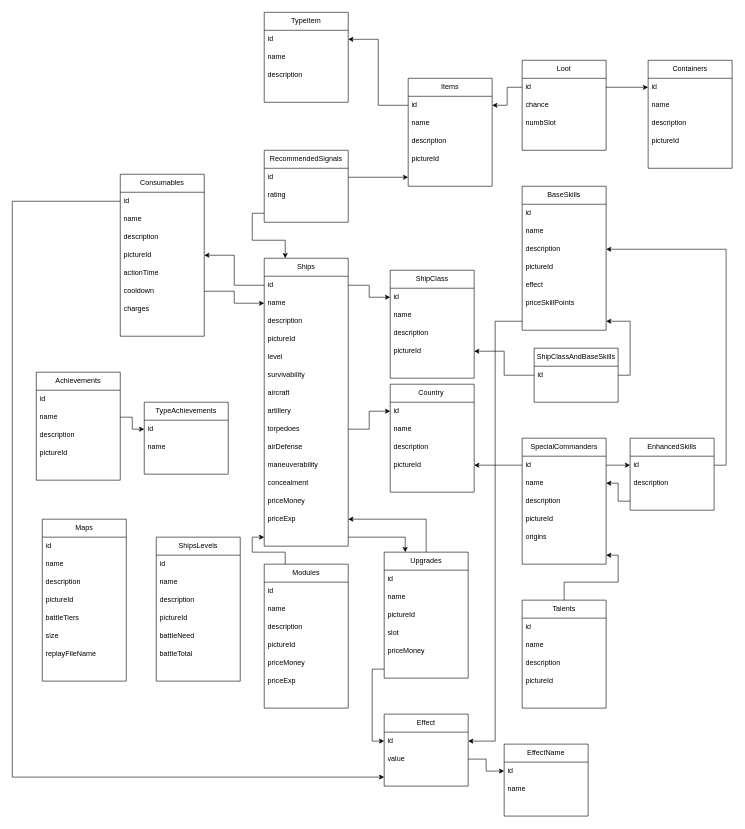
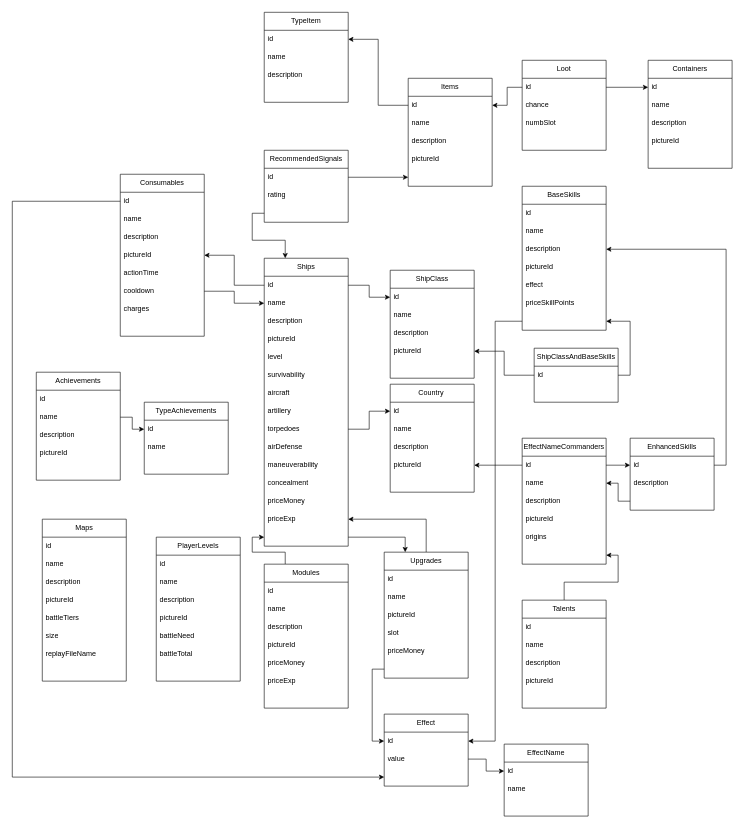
node "SpecialCommanders": label "SpecialCommanders" -> "EffectNameCommanders"
node "ShipsLevels": label "ShipsLevels" -> "PlayerLevels"
